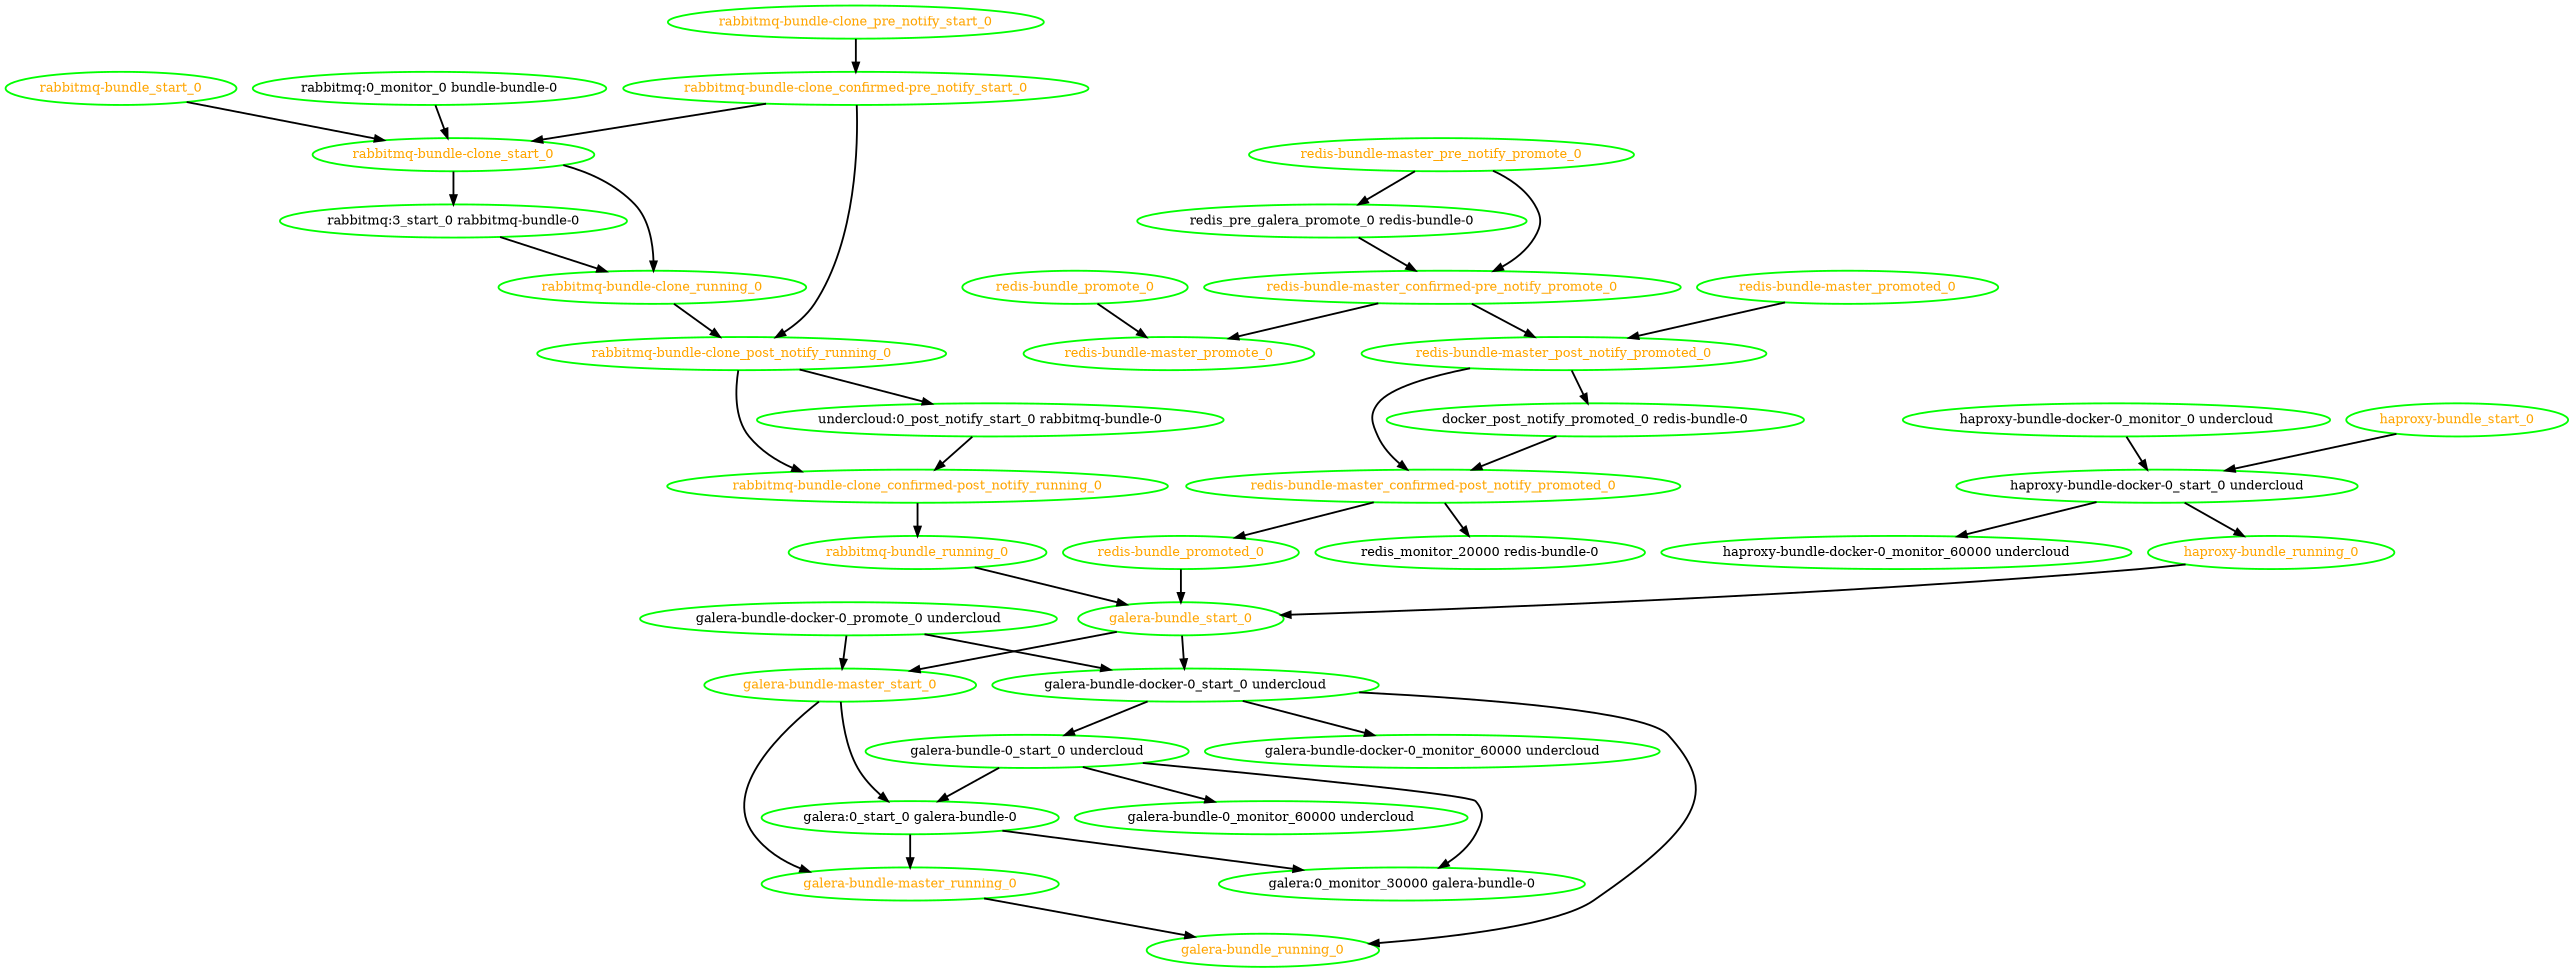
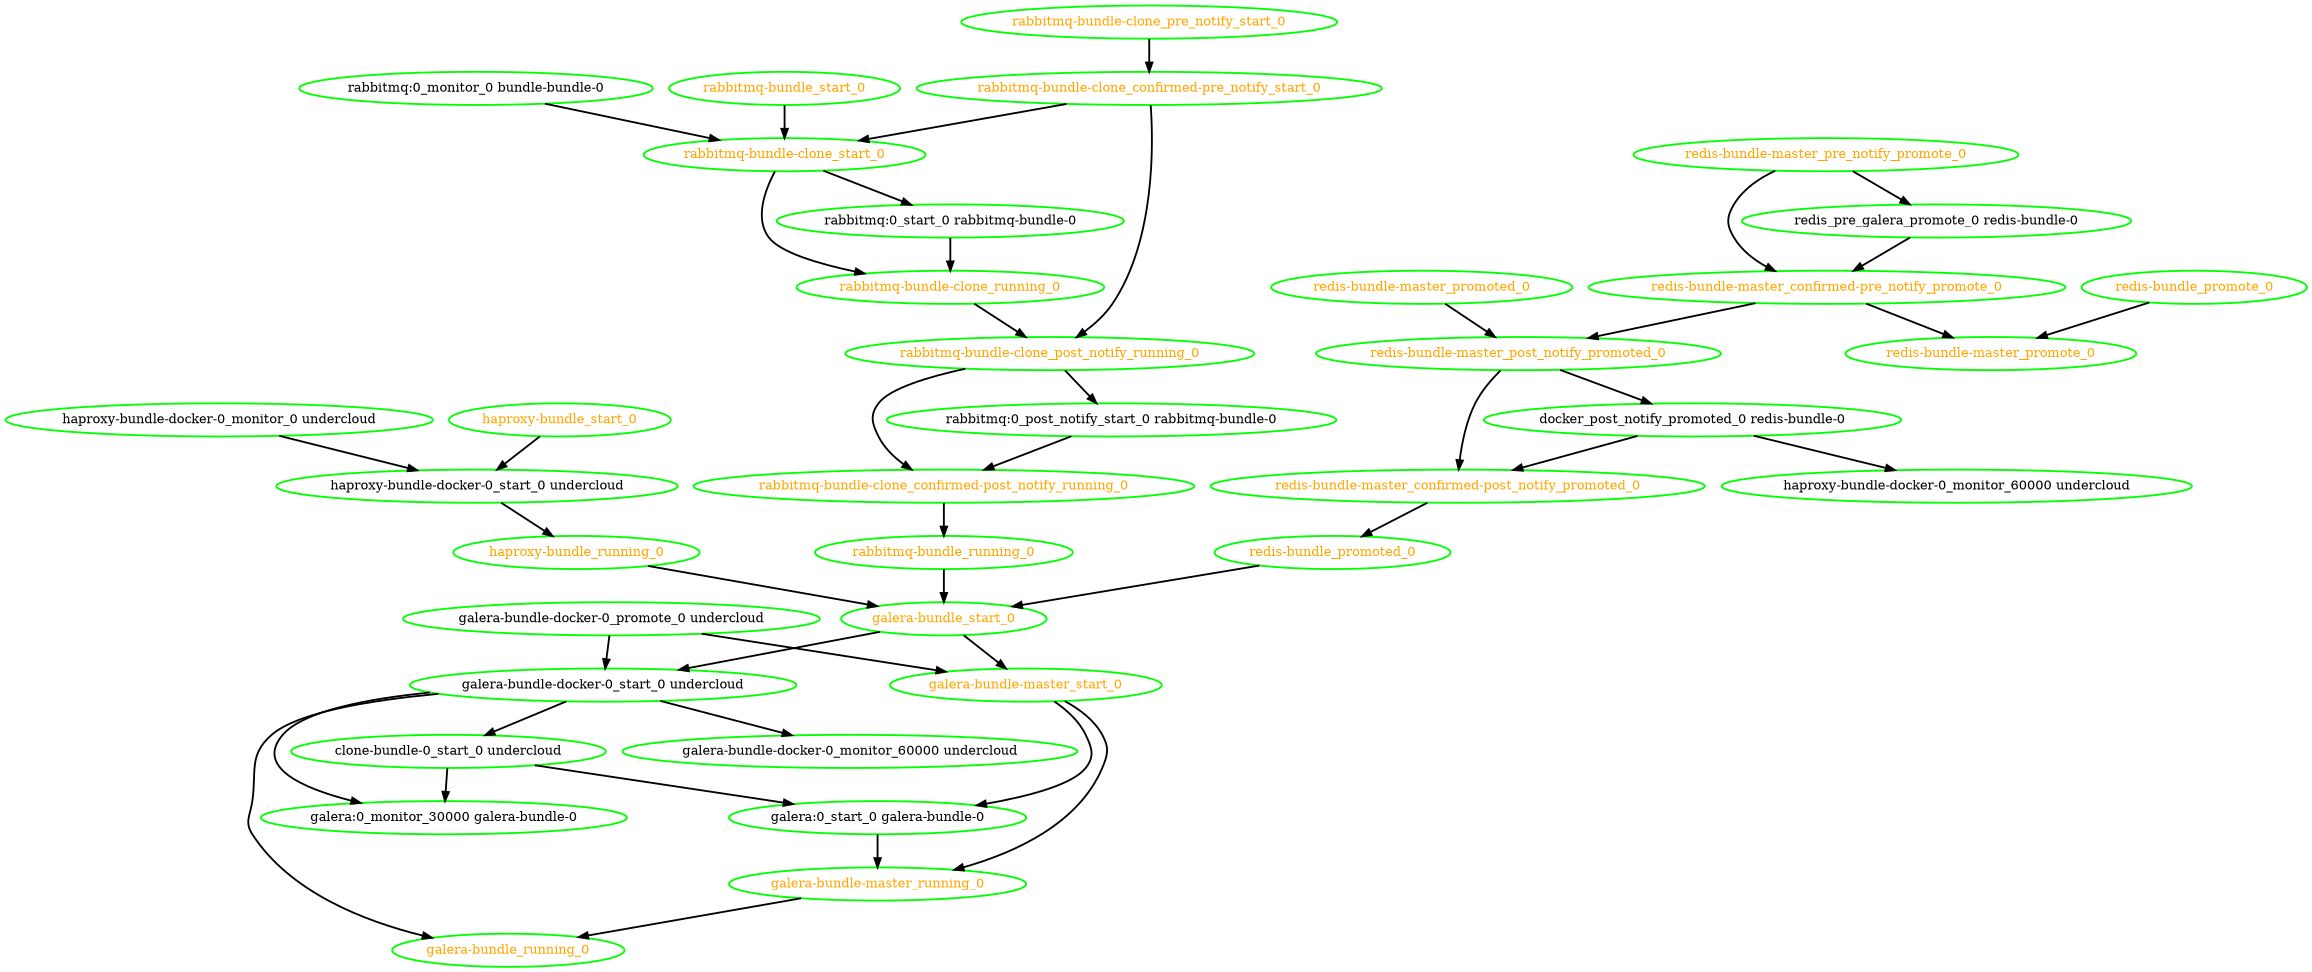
node "rabbitmq:3_start_0 rabbitmq-bundle-0": label "rabbitmq:3_start_0 rabbitmq-bundle-0" -> "rabbitmq:0_start_0 rabbitmq-bundle-0"
node "undercloud:0_post_notify_start_0 rabbitmq-bundle-0": label "undercloud:0_post_notify_start_0 rabbitmq-bundle-0" -> "rabbitmq:0_post_notify_start_0 rabbitmq-bundle-0"
edge "haproxy-bundle-docker-0_start_0 undercloud" -> "haproxy-bundle-docker-0_monitor_60000 undercloud": now "docker_post_notify_promoted_0 redis-bundle-0" -> "haproxy-bundle-docker-0_monitor_60000 undercloud"
node "redis_monitor_20000 redis-bundle-0": removed
node "galera-bundle-0_start_0 undercloud": label "galera-bundle-0_start_0 undercloud" -> "clone-bundle-0_start_0 undercloud"
node "galera-bundle-0_monitor_60000 undercloud": removed
edge "galera:0_start_0 galera-bundle-0" -> "galera:0_monitor_30000 galera-bundle-0": now "galera-bundle-docker-0_start_0 undercloud" -> "galera:0_monitor_30000 galera-bundle-0"
